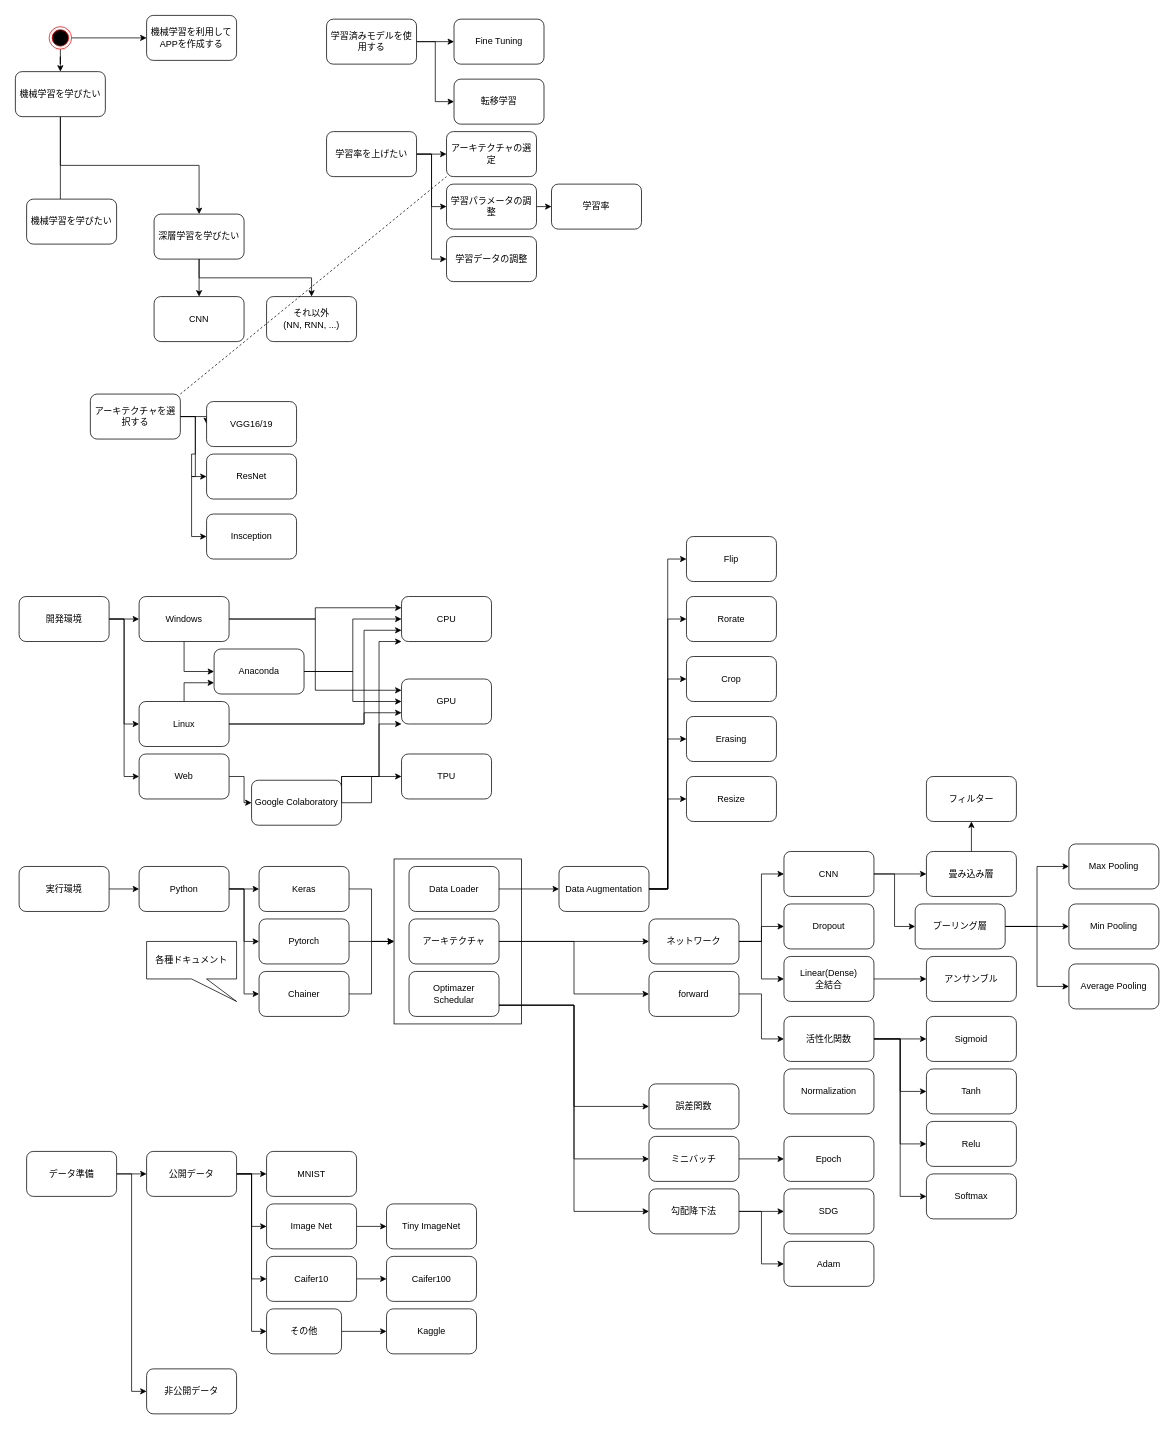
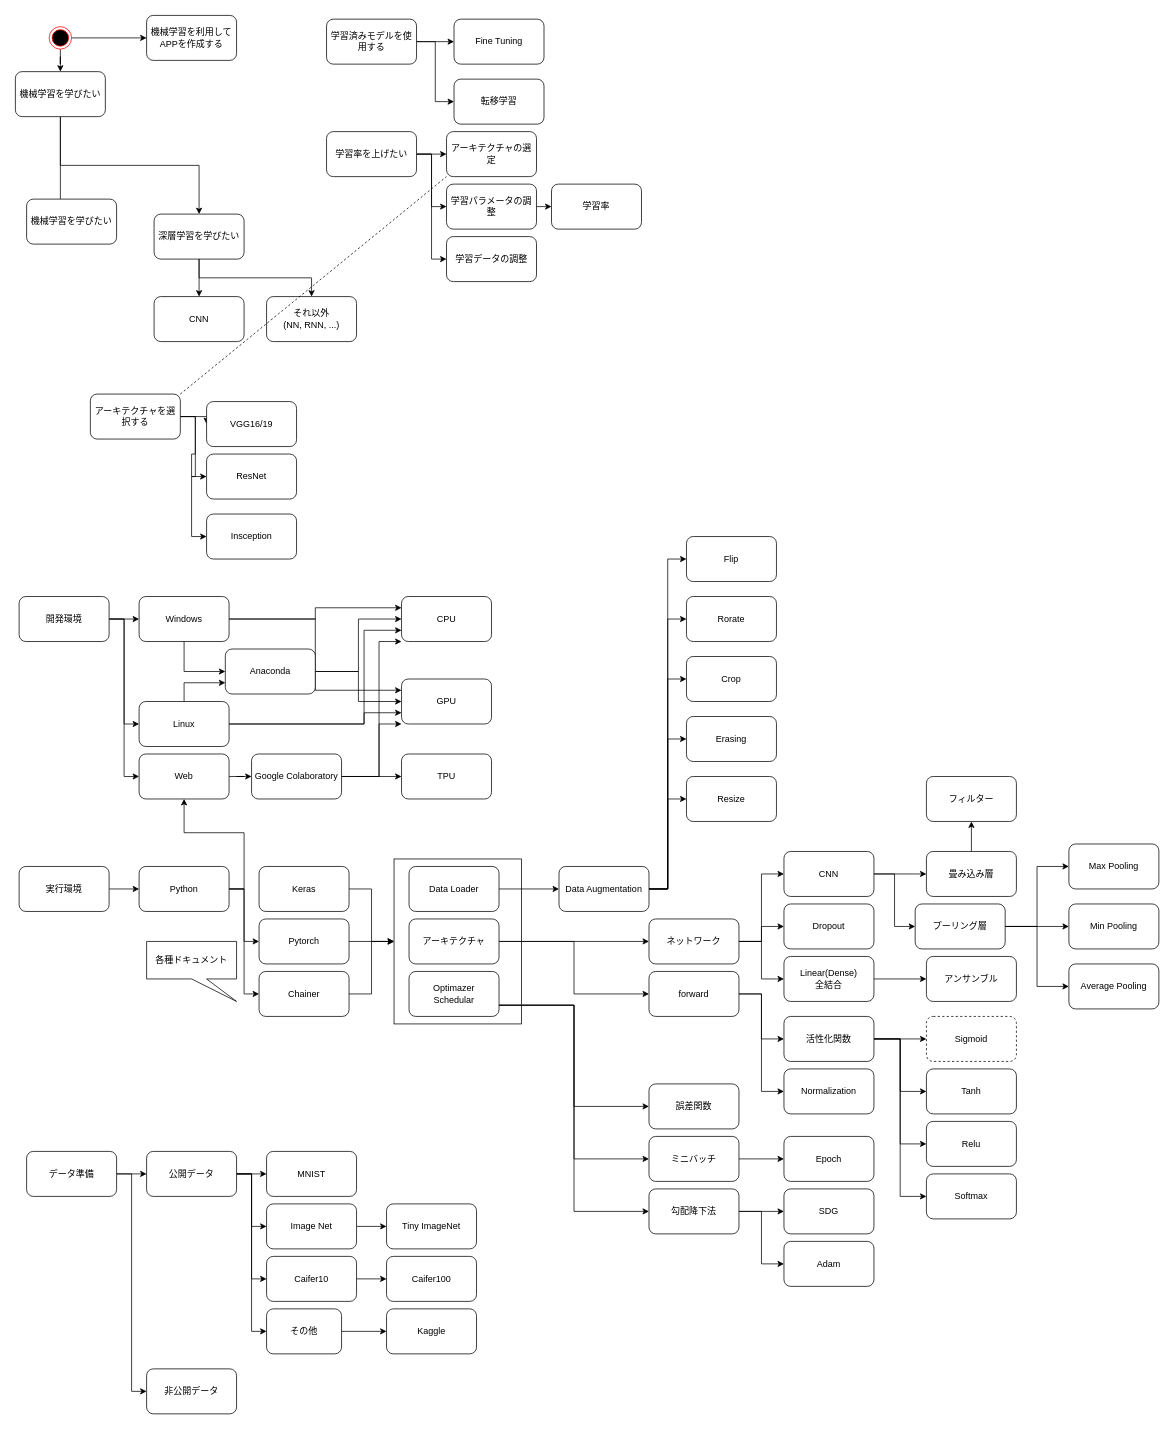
node "Anaconda": moved (259, 672) -> (270, 672)
node "Google Colaboratory": moved (297, 803) -> (297, 777)
edge "Python" -> "Keras": now "Python" -> "Web"
node "Sigmoid": style solid -> dashed
edge "forward" -> "Normalization": added
